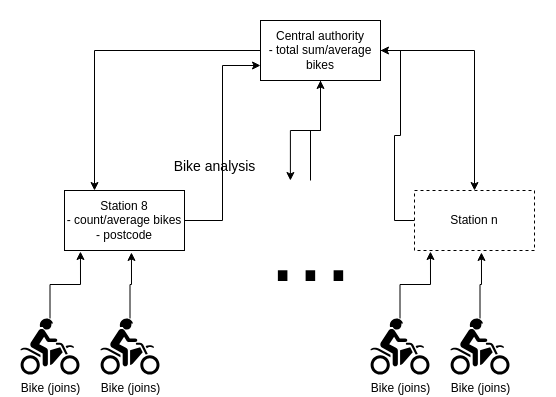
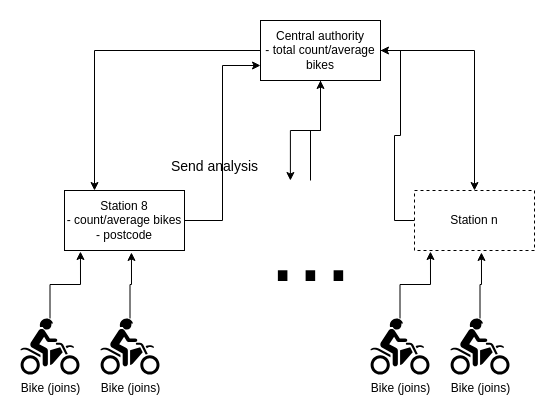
node "Central authority - total sum/average bikes": label "Central authority - total sum/average bikes" -> "Central authority - total count/average bikes"
node "Bike analysis": label "Bike analysis" -> "Send analysis"
